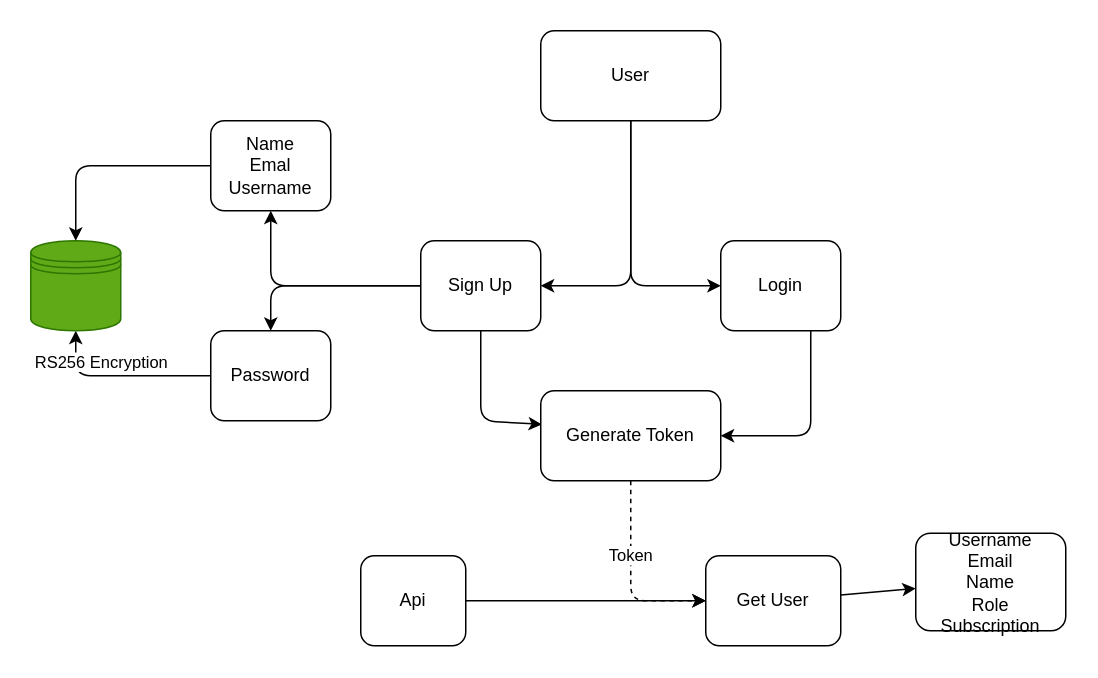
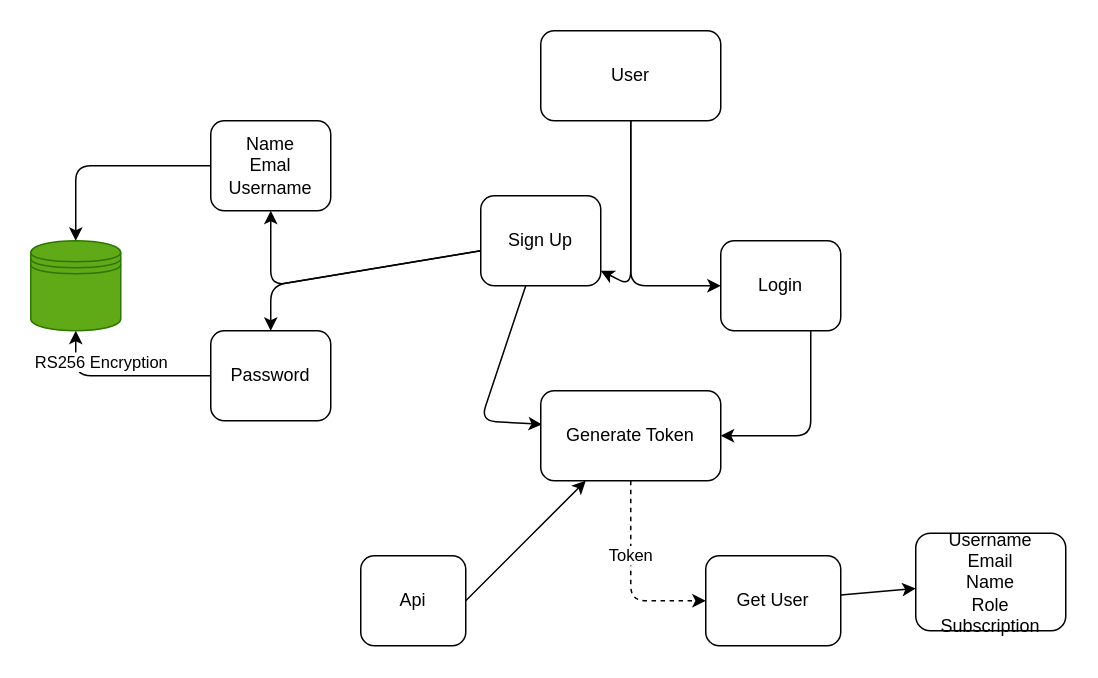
node "Sign Up": moved (481, 286) -> (541, 241)
edge "Api" -> "Get User": now "Api" -> "Generate Token"
